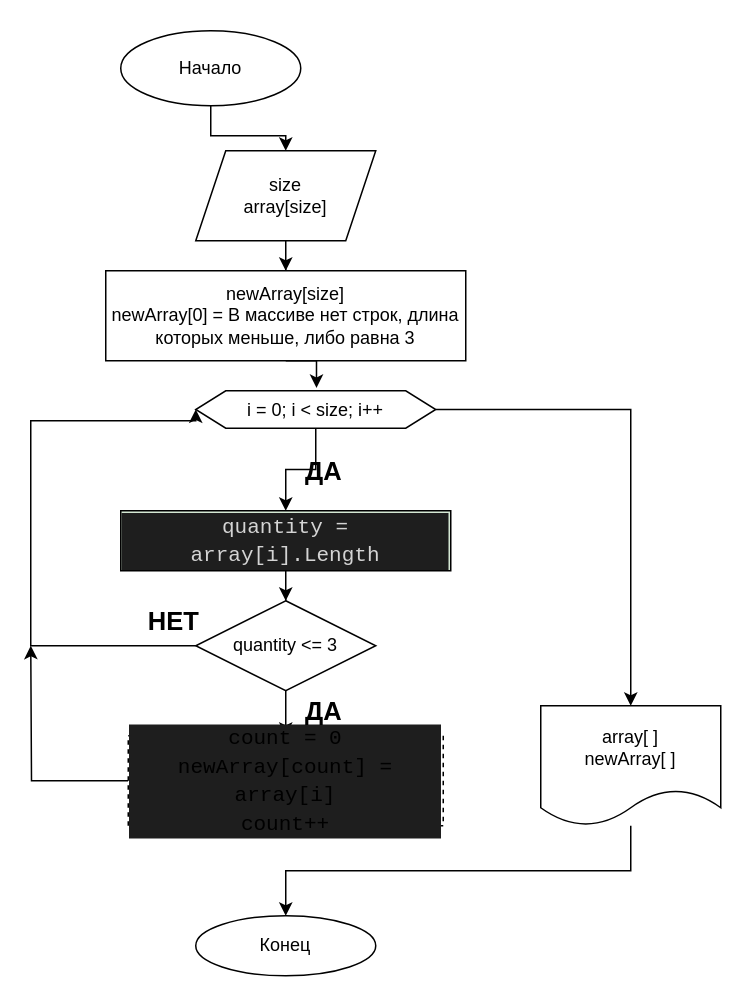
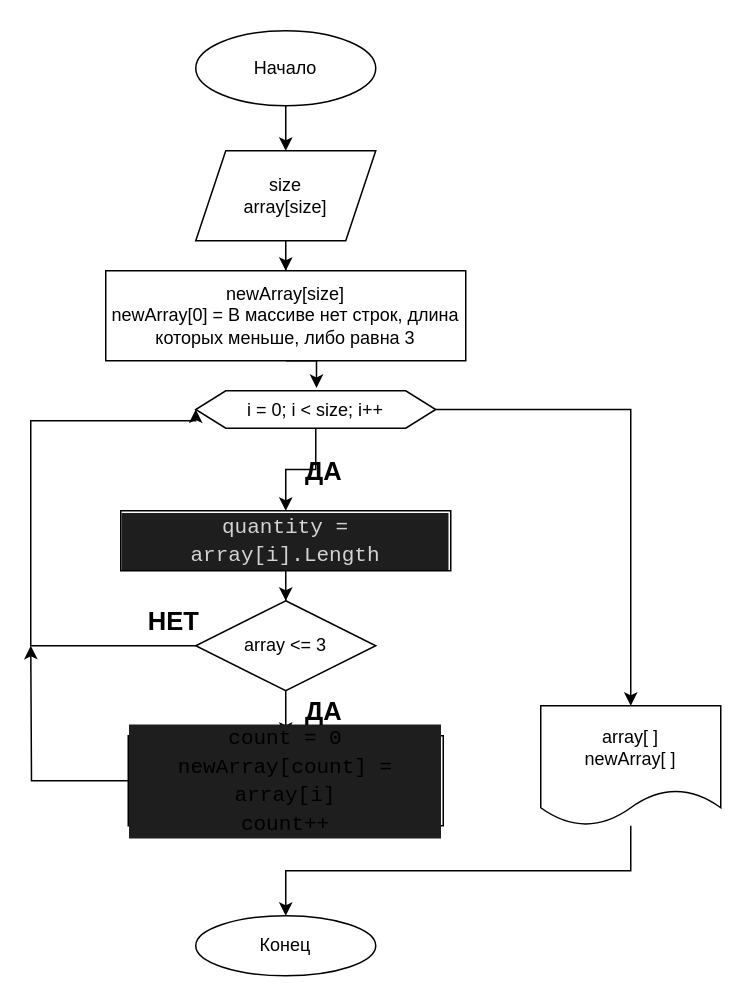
node "Начало": moved (211, 68) -> (286, 68)
node "quantity = array[i].Length": fillcolor #d5e8d4 -> #ffffff
node "quantity <= 3": label "quantity <= 3" -> "array <= 3"
node "count = 0 newArray[count] = array[i] count++": style dashed -> solid
